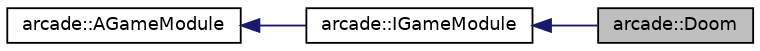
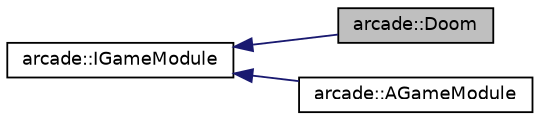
edge "arcade::IGameModule" -> "arcade::AGameModule": reversed
